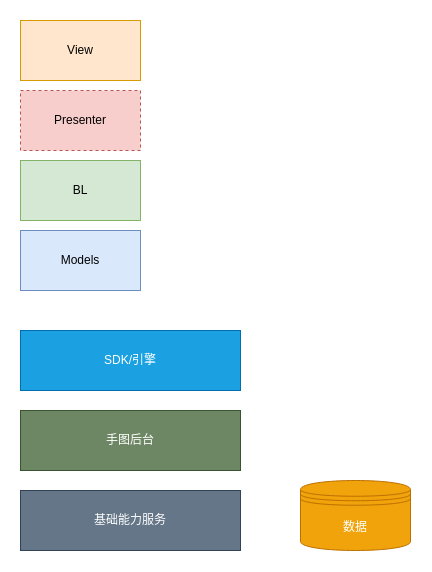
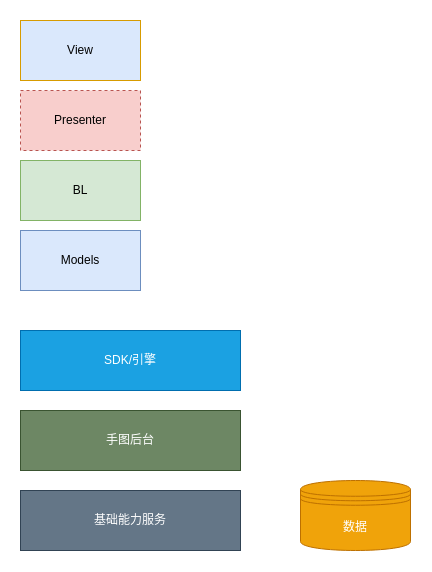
node "View": fillcolor #ffe6cc -> #dae8fc
